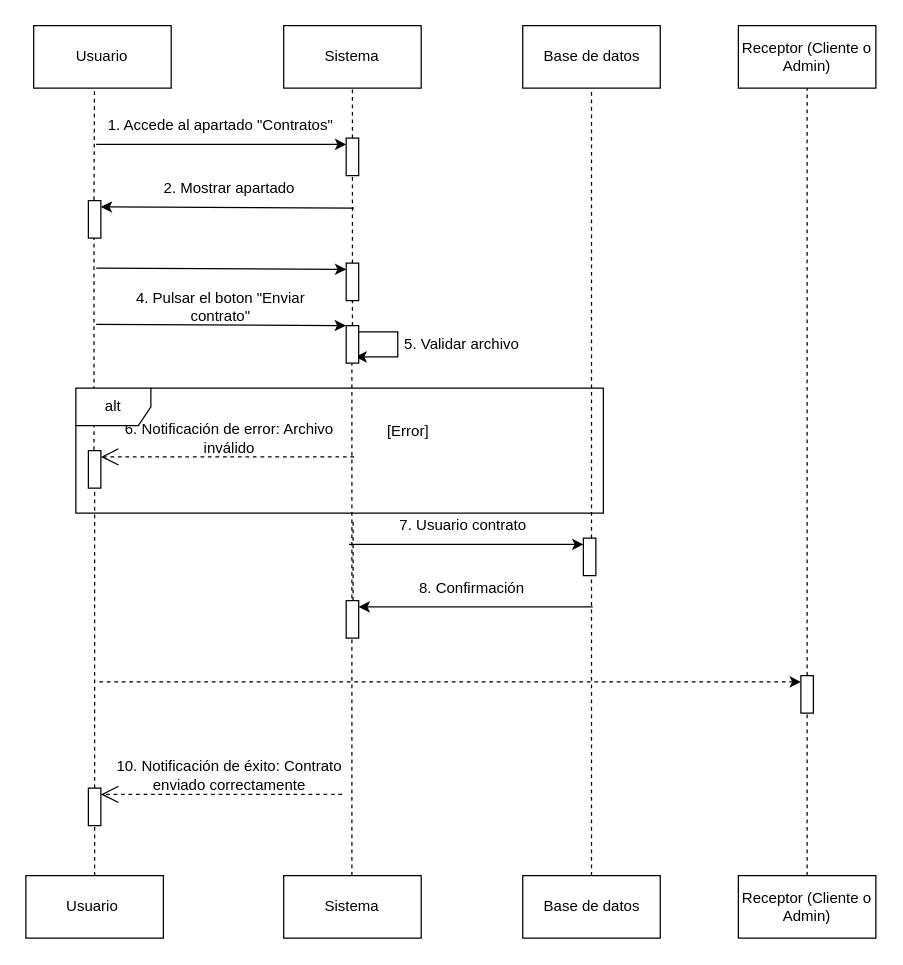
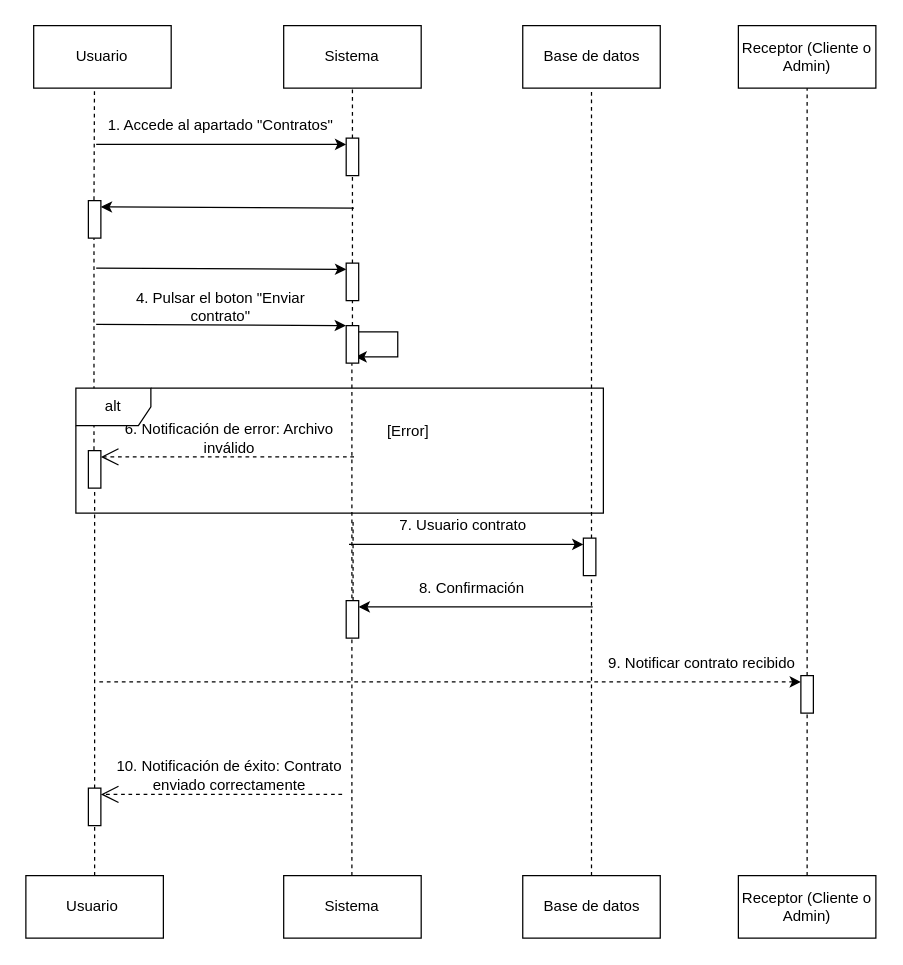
node "2. Mostrar apartado": removed
node "5. Validar archivo": removed
node "9. Notificar contrato recibido": added
